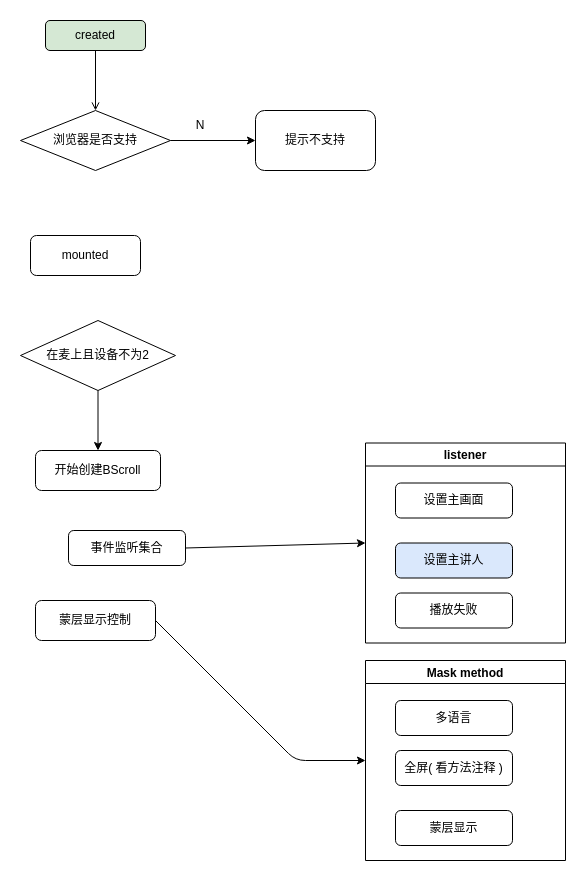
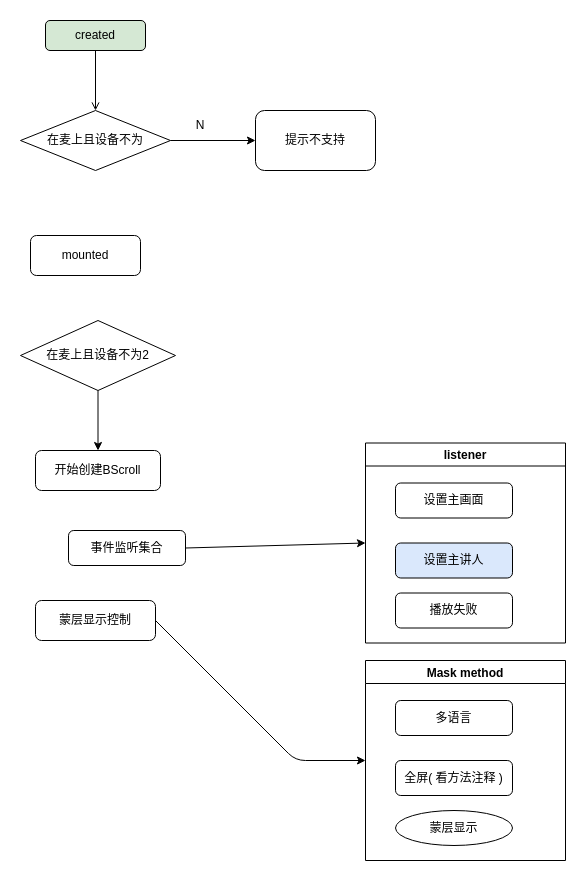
node "浏览器是否支持": label "浏览器是否支持" -> "在麦上且设备不为"
node "全屏( 看方法注释 )": moved (454, 768) -> (454, 778)
node "蒙层显示": shape rounded rectangle -> ellipse
